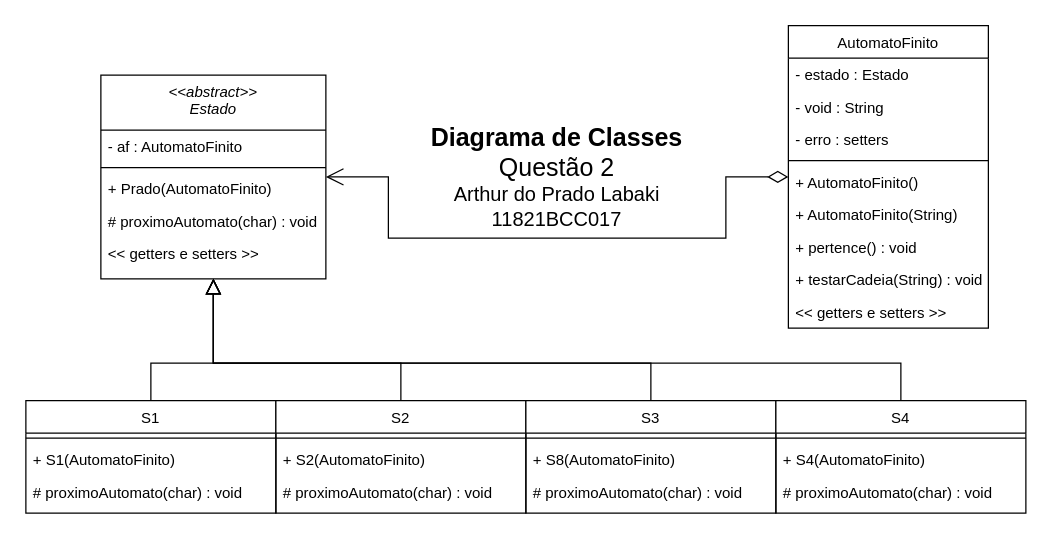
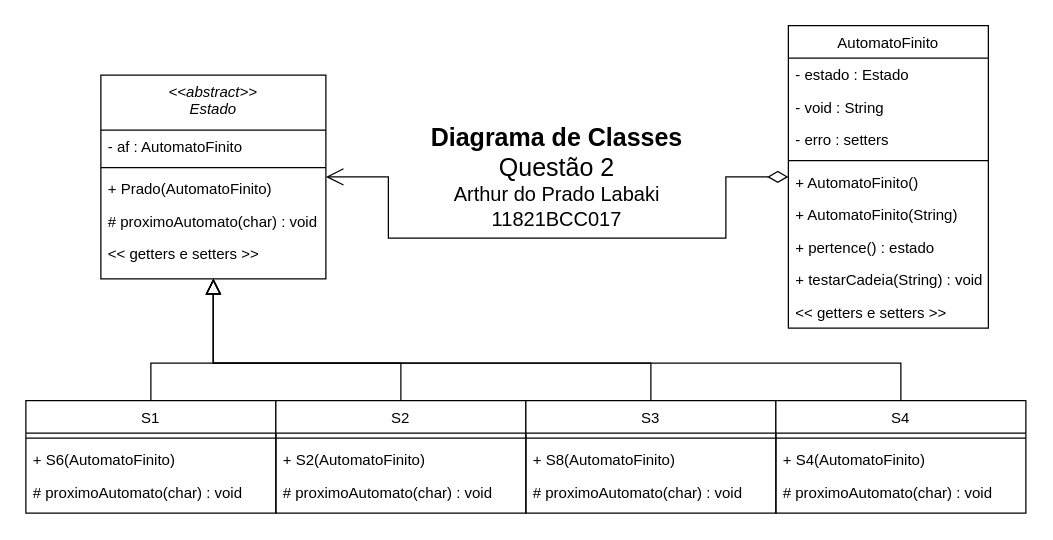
node "+ pertence() : void": label "+ pertence() : void" -> "+ pertence() : estado"
node "+ S1(AutomatoFinito)": label "+ S1(AutomatoFinito)" -> "+ S6(AutomatoFinito)"
